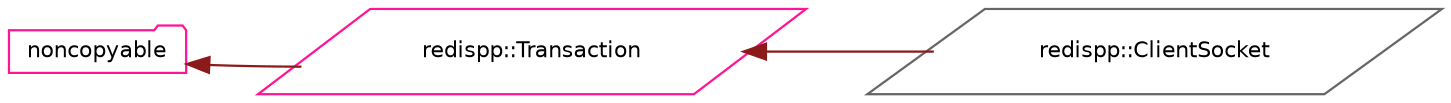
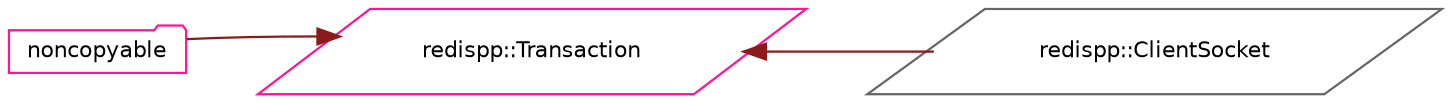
edge "redispp::Transaction" -> "noncopyable": reversed
